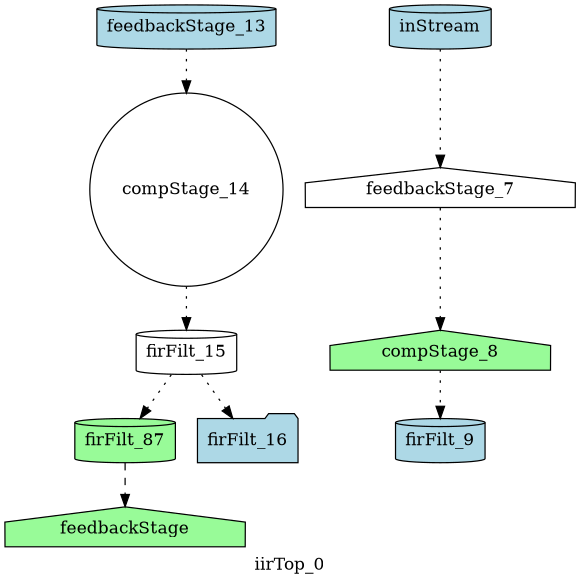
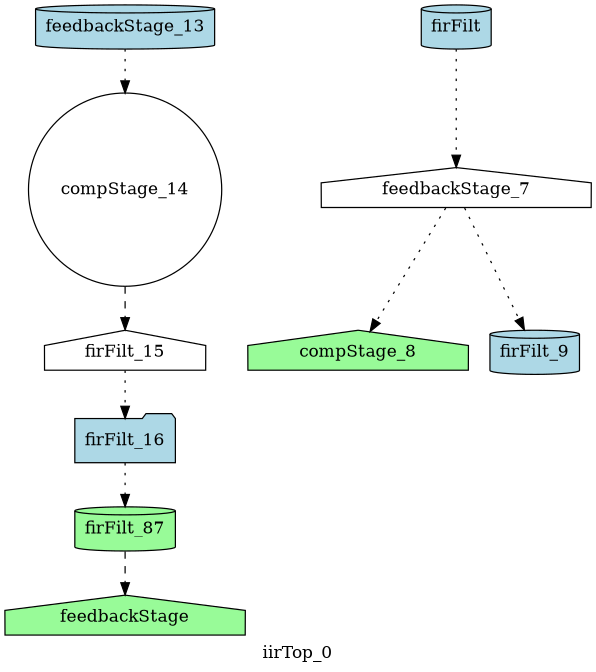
node "inStream": label "inStream" -> "firFilt"
edge "compStage_14" -> "firFilt_15": style dotted -> dashed
node "firFilt_15": shape cylinder -> house
edge "compStage_8" -> "firFilt_9": now "feedbackStage_7" -> "firFilt_9"
edge "firFilt_15" -> "firFilt_87": now "firFilt_16" -> "firFilt_87"
